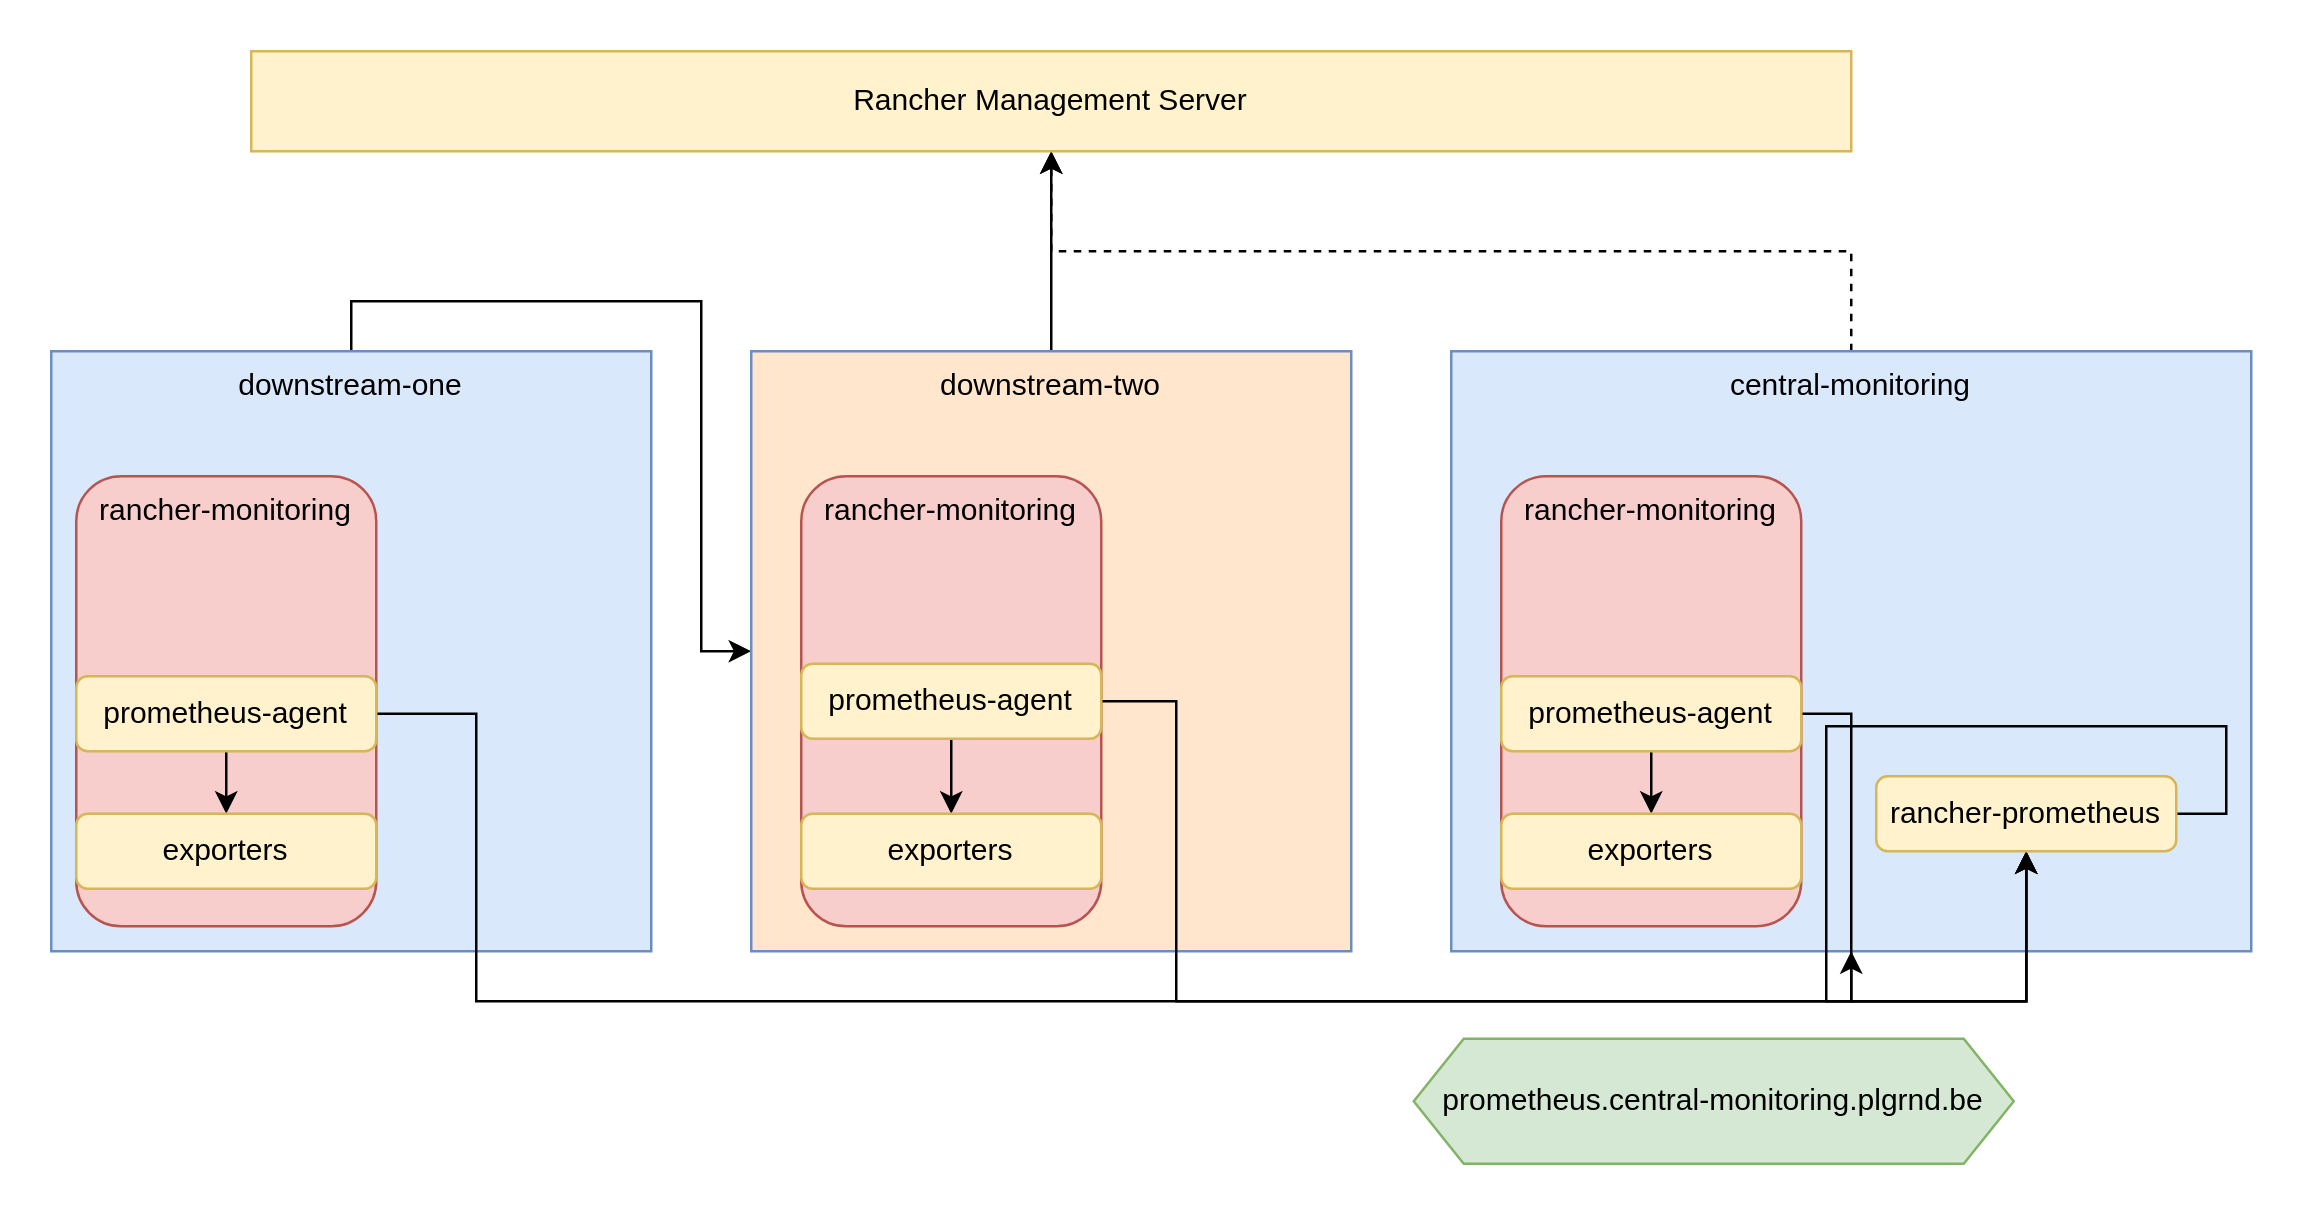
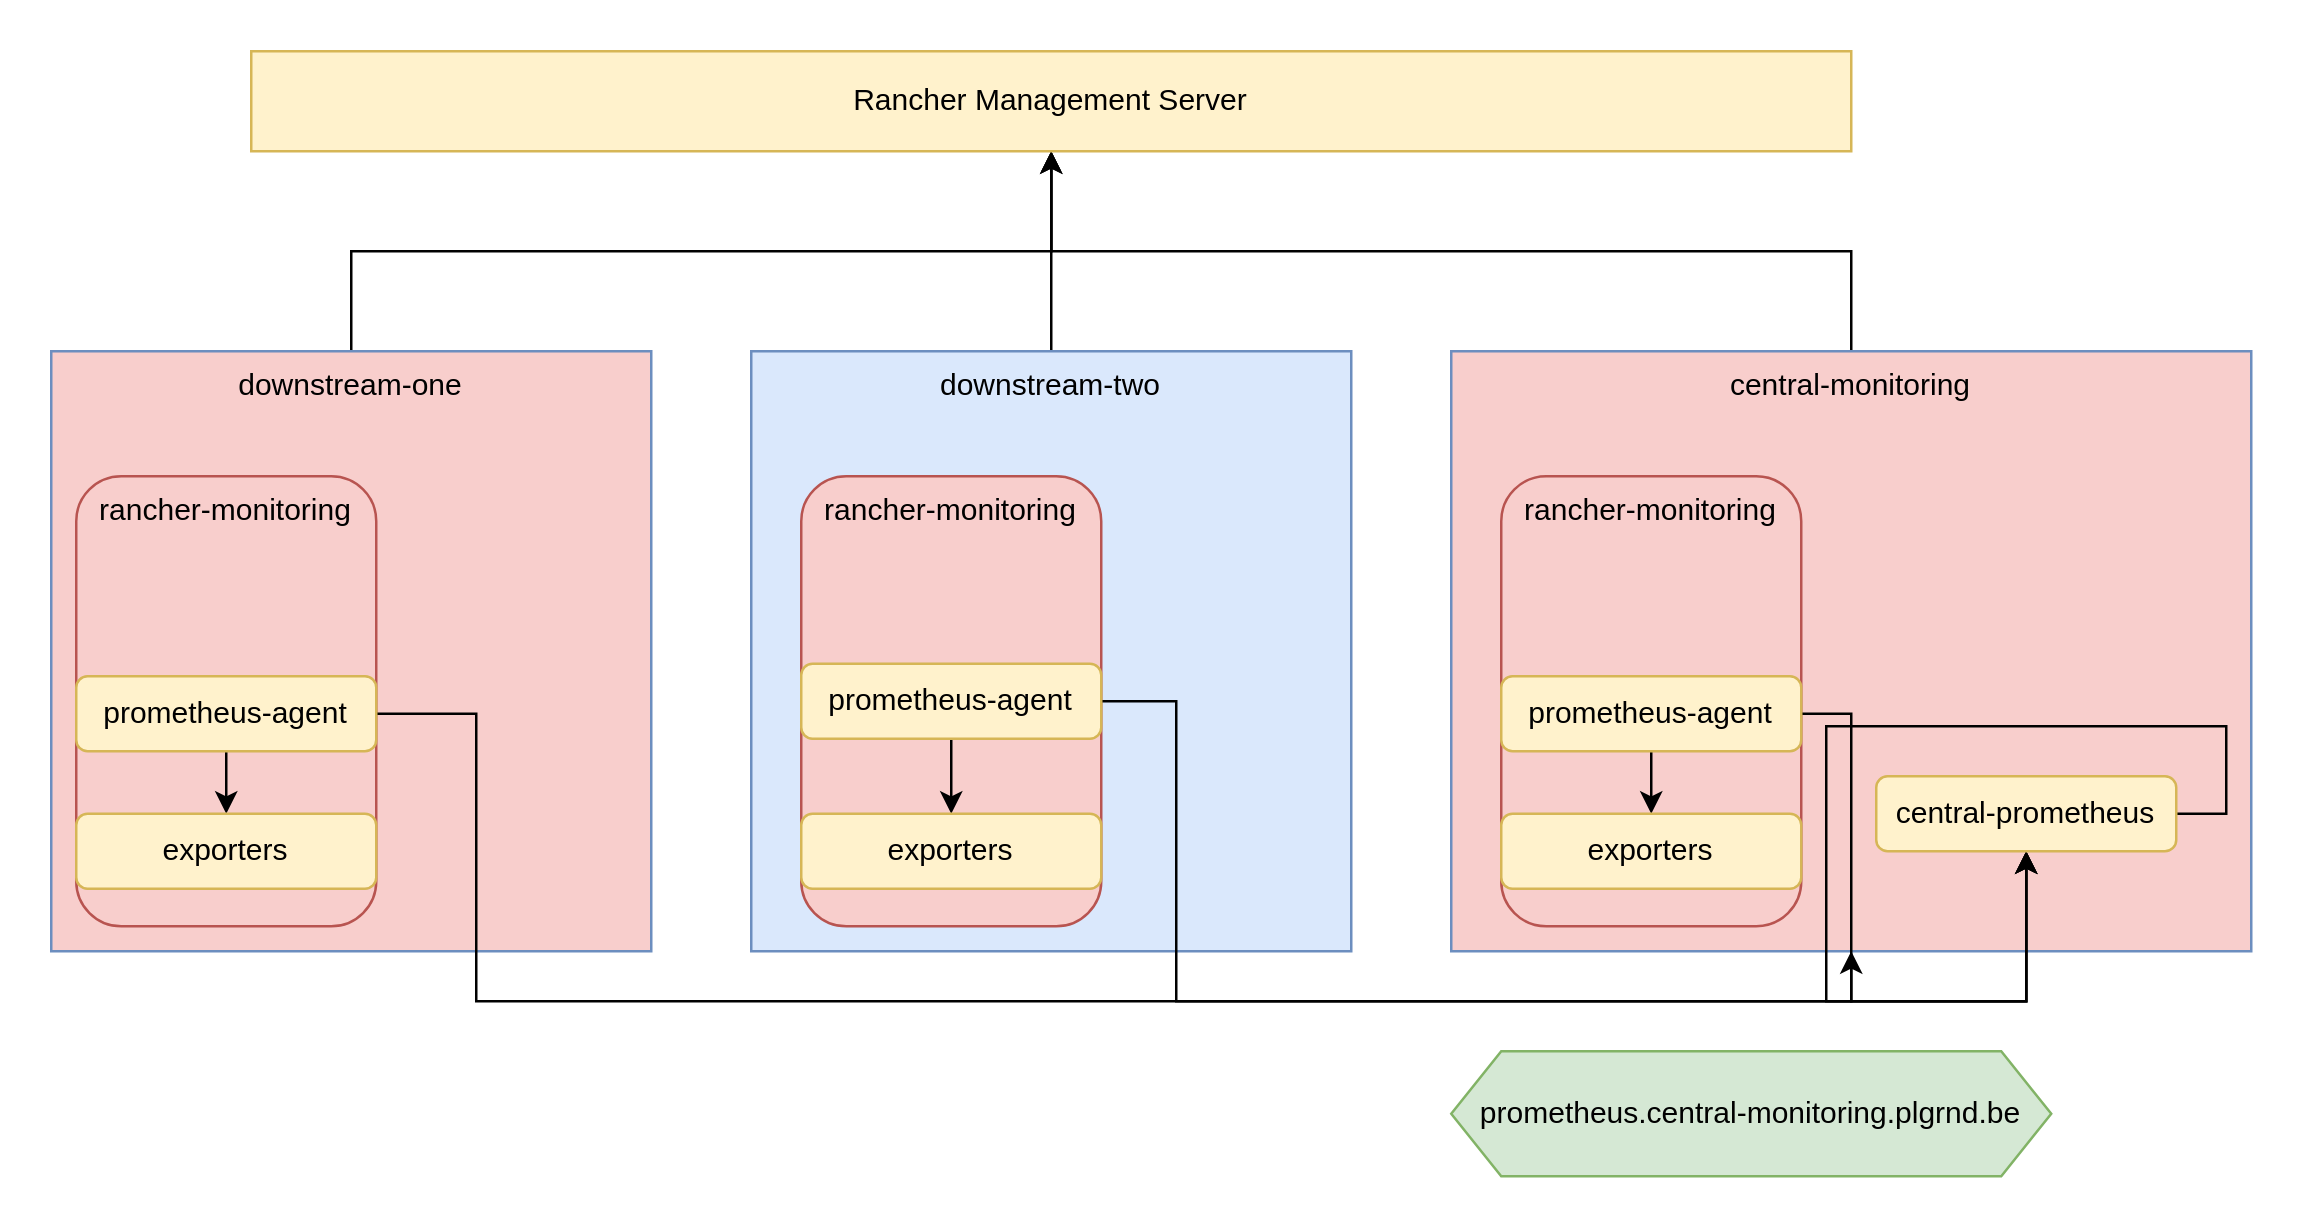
edge "central-monitoring" -> "Rancher Management Server": style dashed -> solid
edge "downstream-one" -> "downstream-two": now "downstream-one" -> "Rancher Management Server"
edge "downstream-two" -> "Rancher Management Server": arrowhead classic -> open
node "downstream-one": fillcolor #dae8fc -> #f8cecc
node "downstream-two": fillcolor #ffe6cc -> #dae8fc
node "central-monitoring": fillcolor #dae8fc -> #f8cecc
node "rancher-prometheus": label "rancher-prometheus" -> "central-prometheus"
node "prometheus.central-monitoring.plgrnd.be": moved (1714, 1101) -> (1751, 1114)
